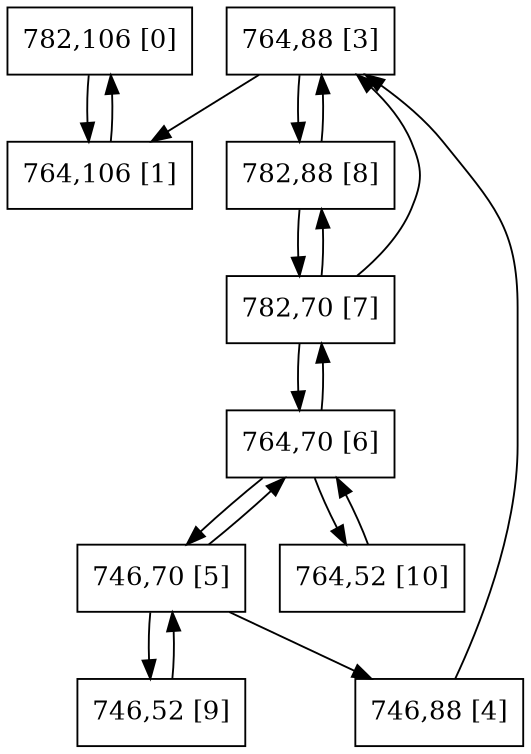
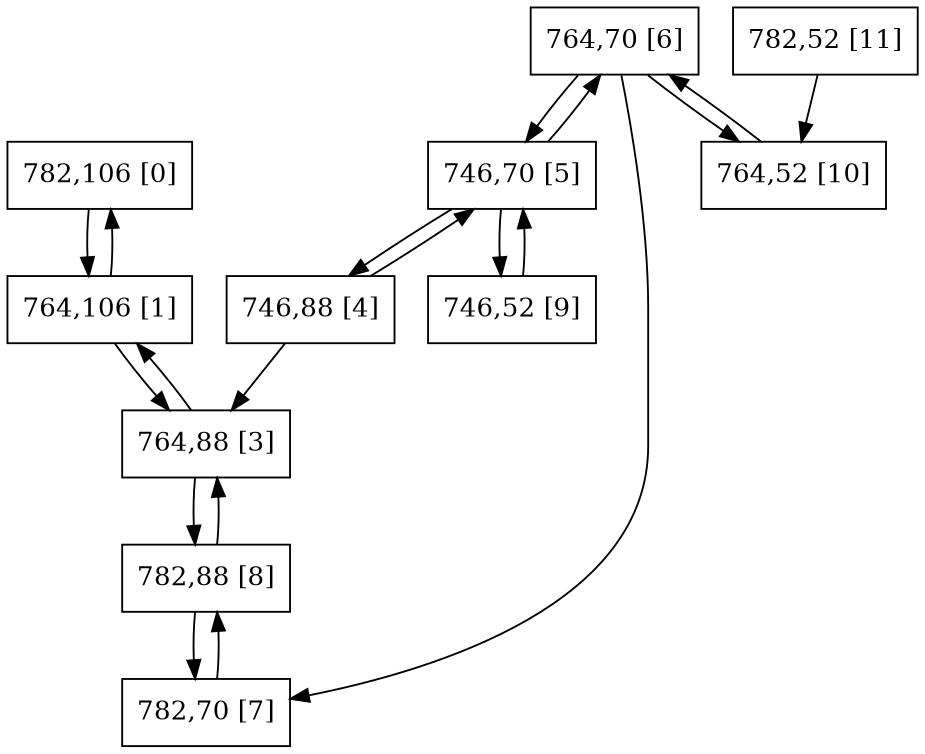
node "782,52 [11]": added
edge "782,70 [7]" -> "764,88 [3]": now "764,106 [1]" -> "764,88 [3]"
edge "746,88 [4]" -> "746,70 [5]": added
edge "782,70 [7]" -> "764,70 [6]": removed
